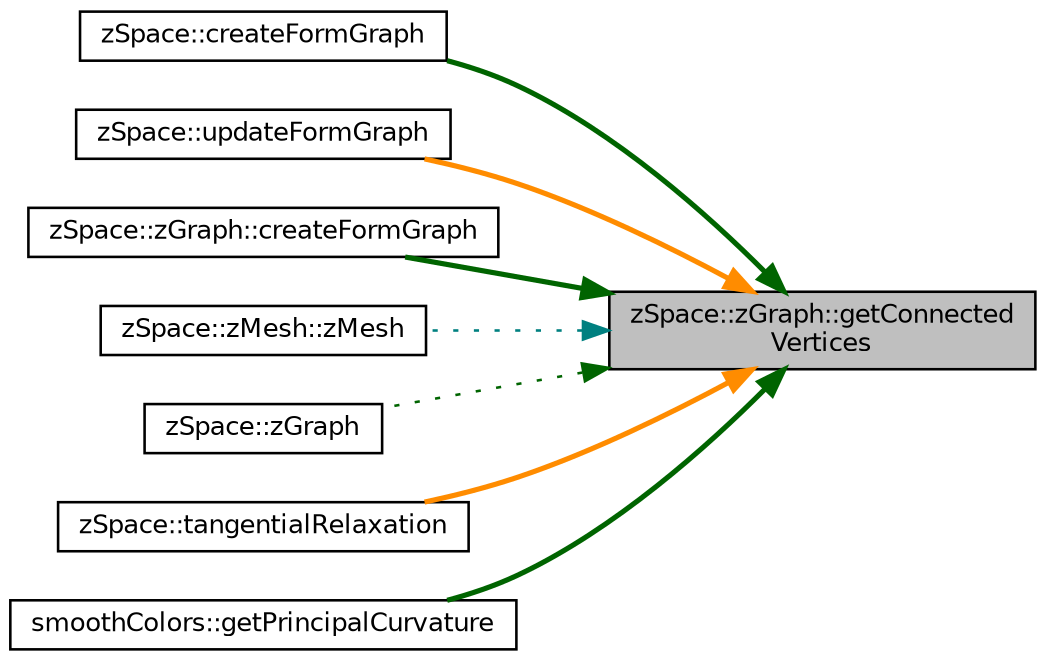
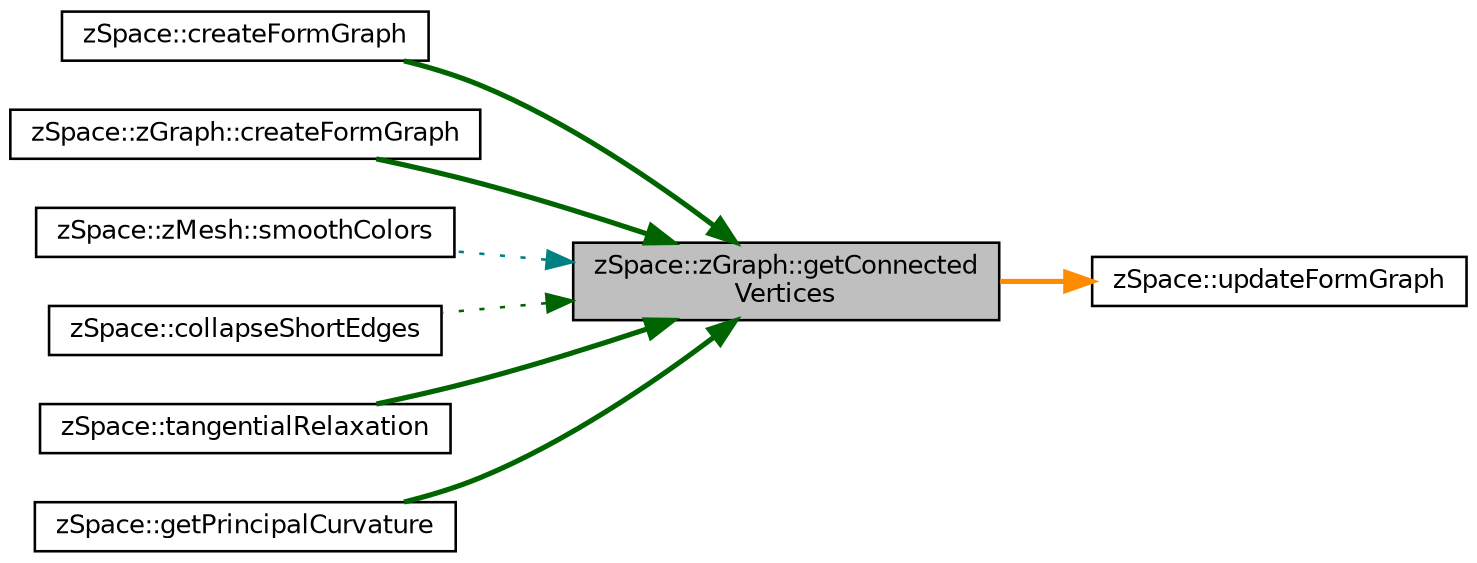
edge "zSpace::updateFormGraph" -> "zSpace::zGraph::getConnected Vertices": reversed
node "zSpace::zMesh::zMesh": label "zSpace::zMesh::zMesh" -> "zSpace::zMesh::smoothColors"
node "zSpace::zGraph": label "zSpace::zGraph" -> "zSpace::collapseShortEdges"
edge "zSpace::tangentialRelaxation" -> "zSpace::zGraph::getConnected Vertices": color darkorange -> darkgreen
node "smoothColors::getPrincipalCurvature": label "smoothColors::getPrincipalCurvature" -> "zSpace::getPrincipalCurvature"
